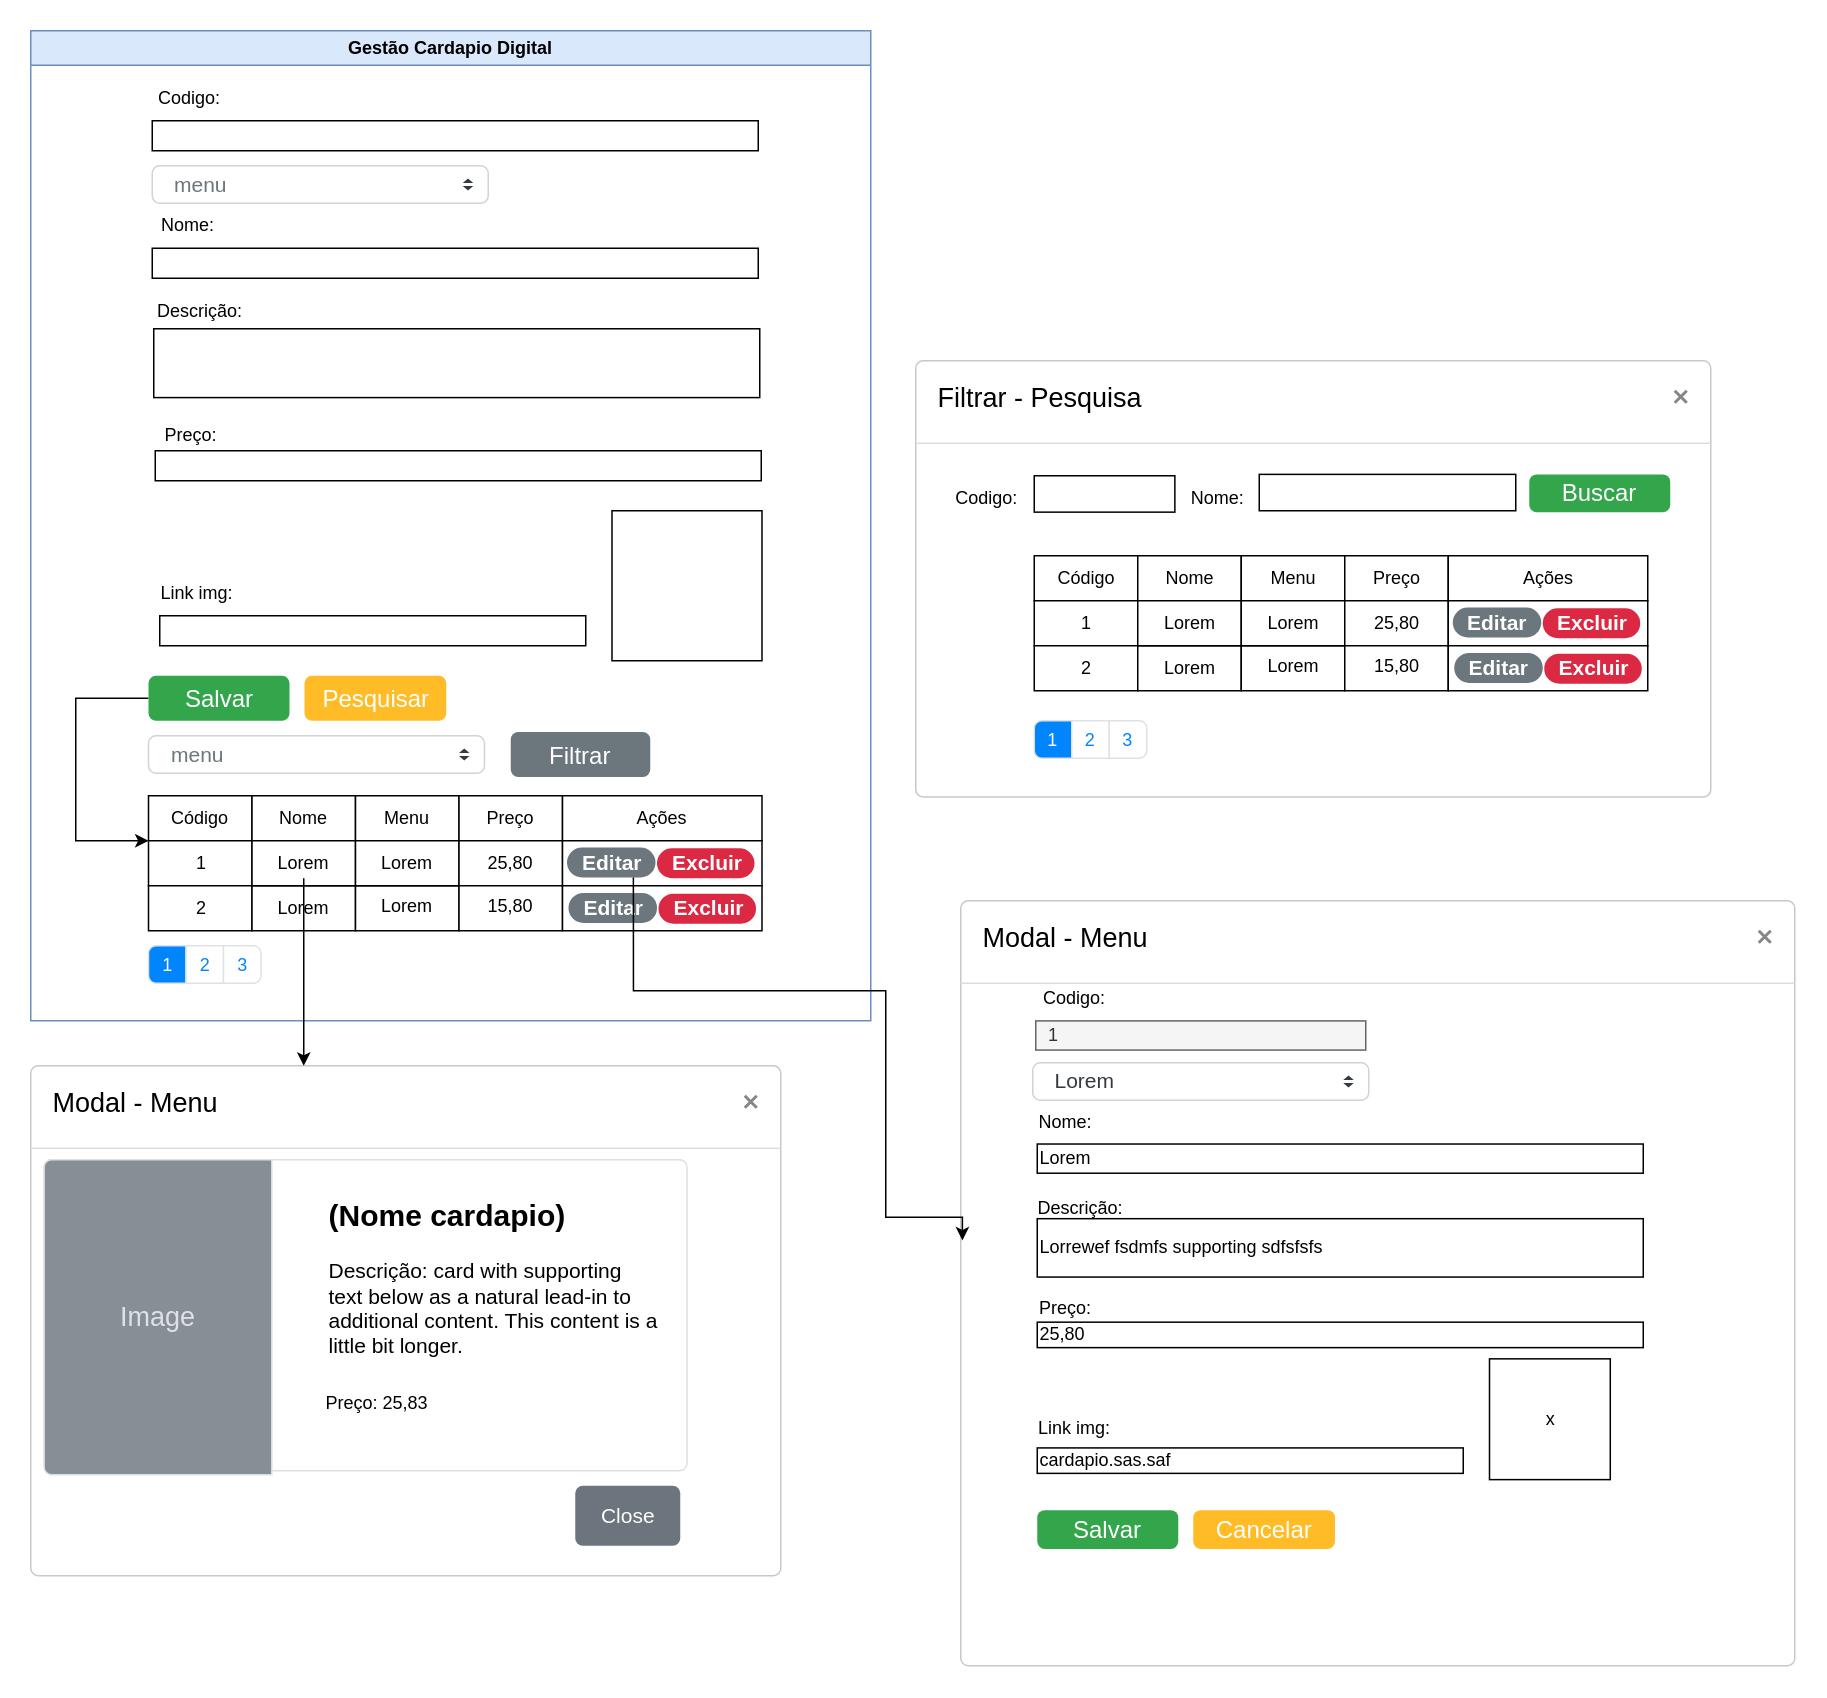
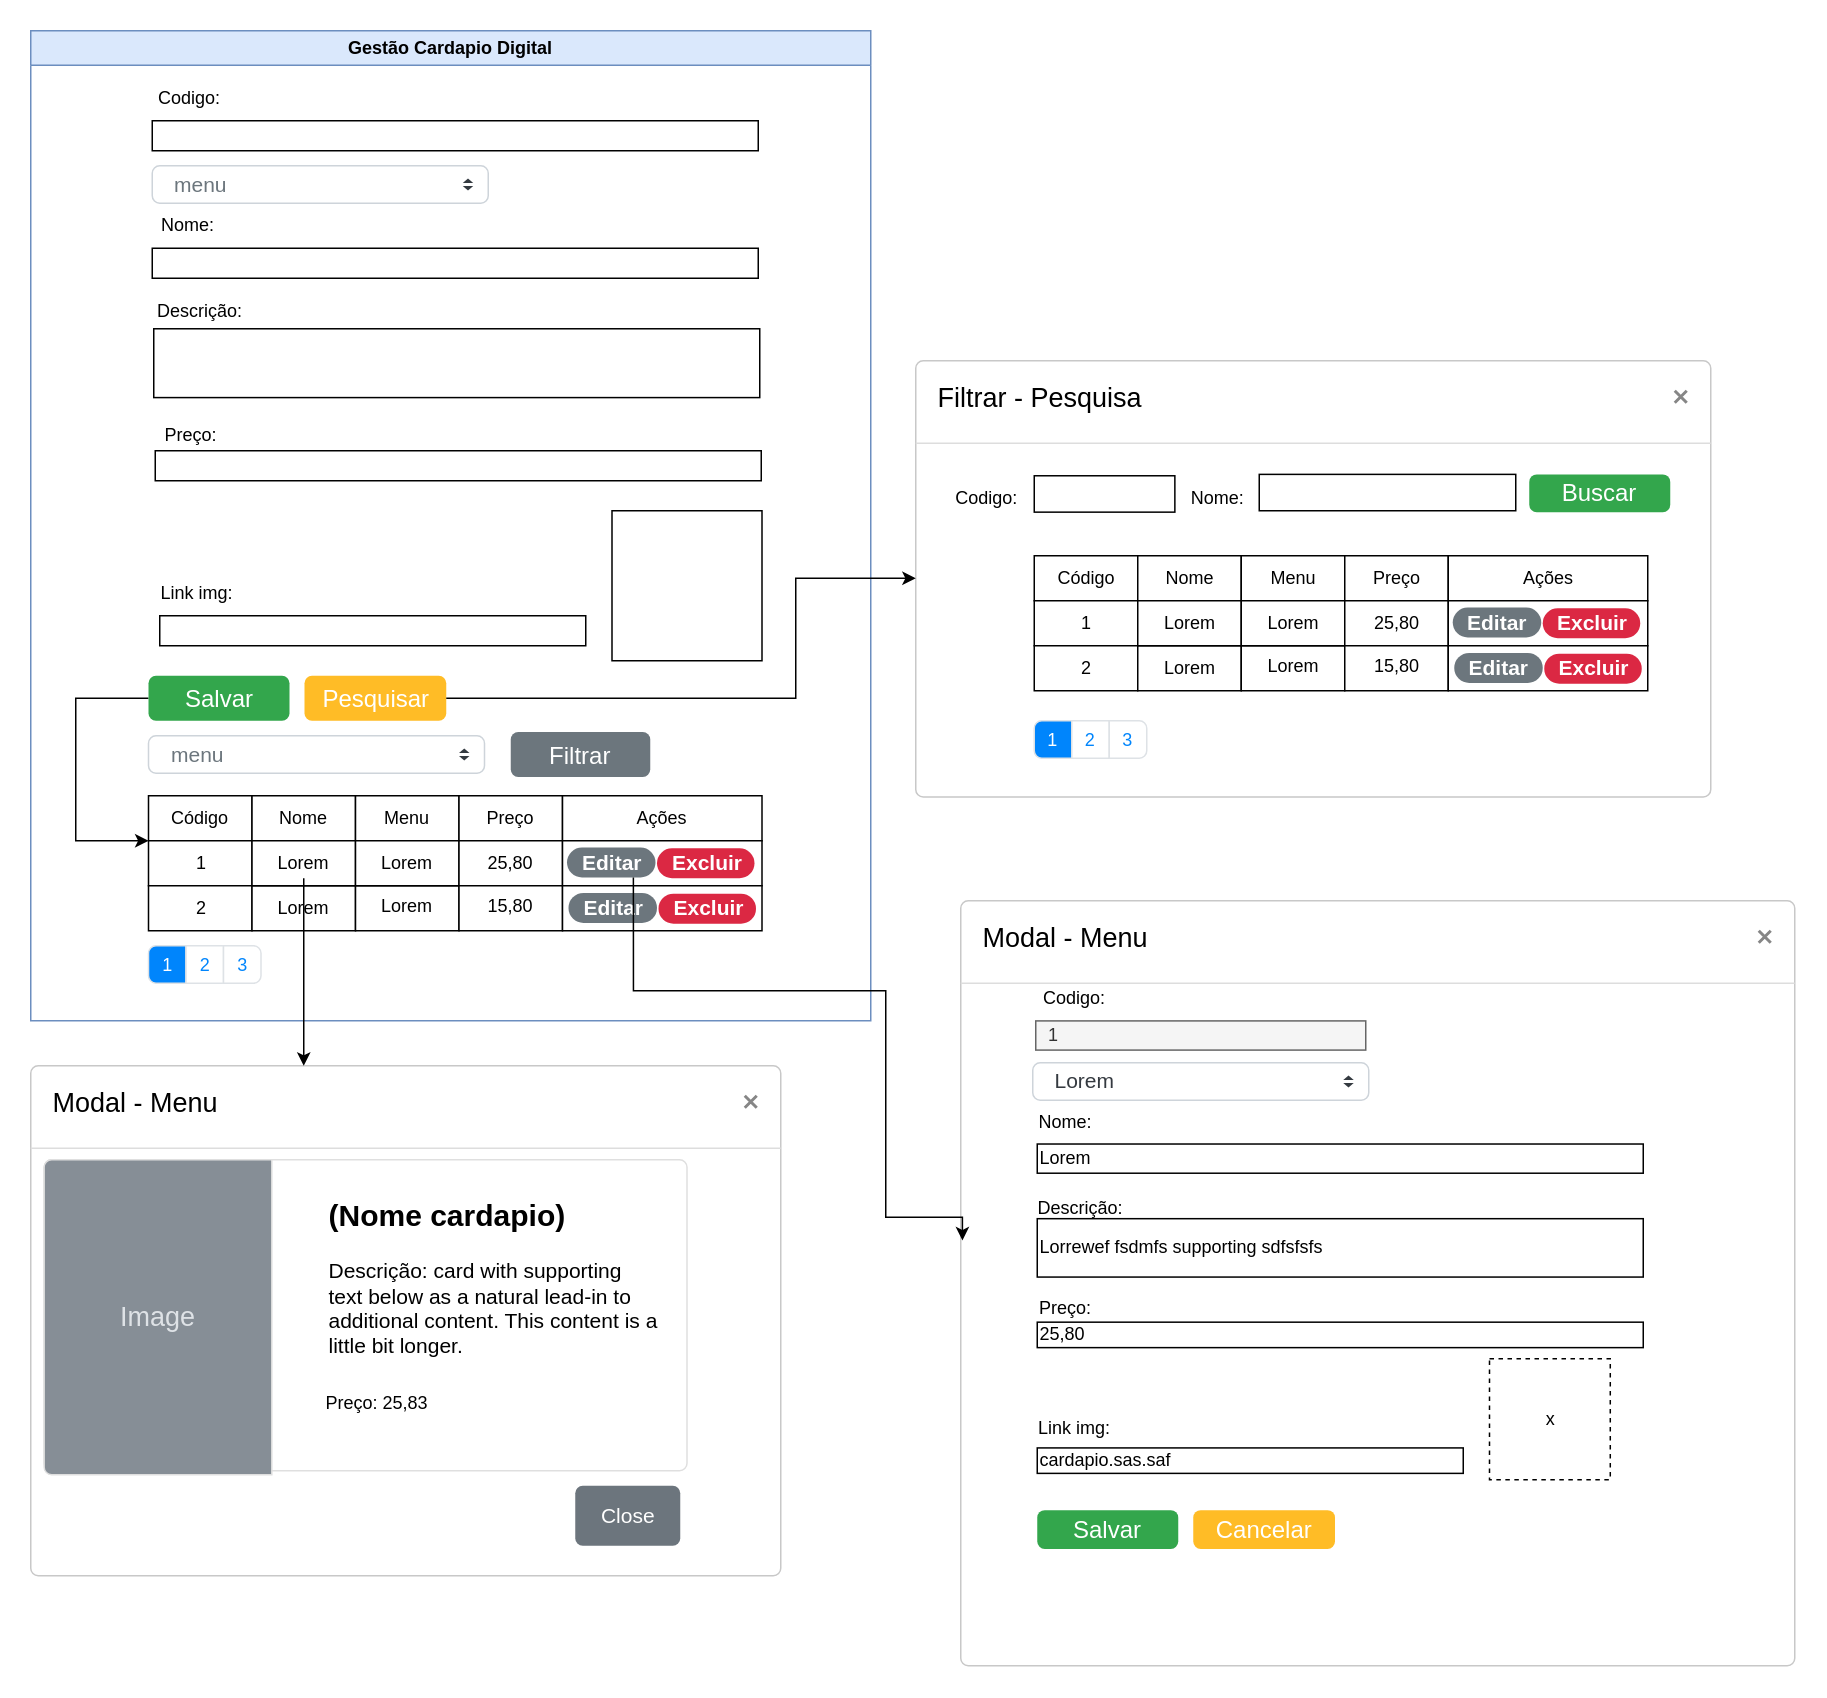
edge "Pesquisar" -> "Filtrar - Pesquisa": added
node "x": style solid -> dashed
